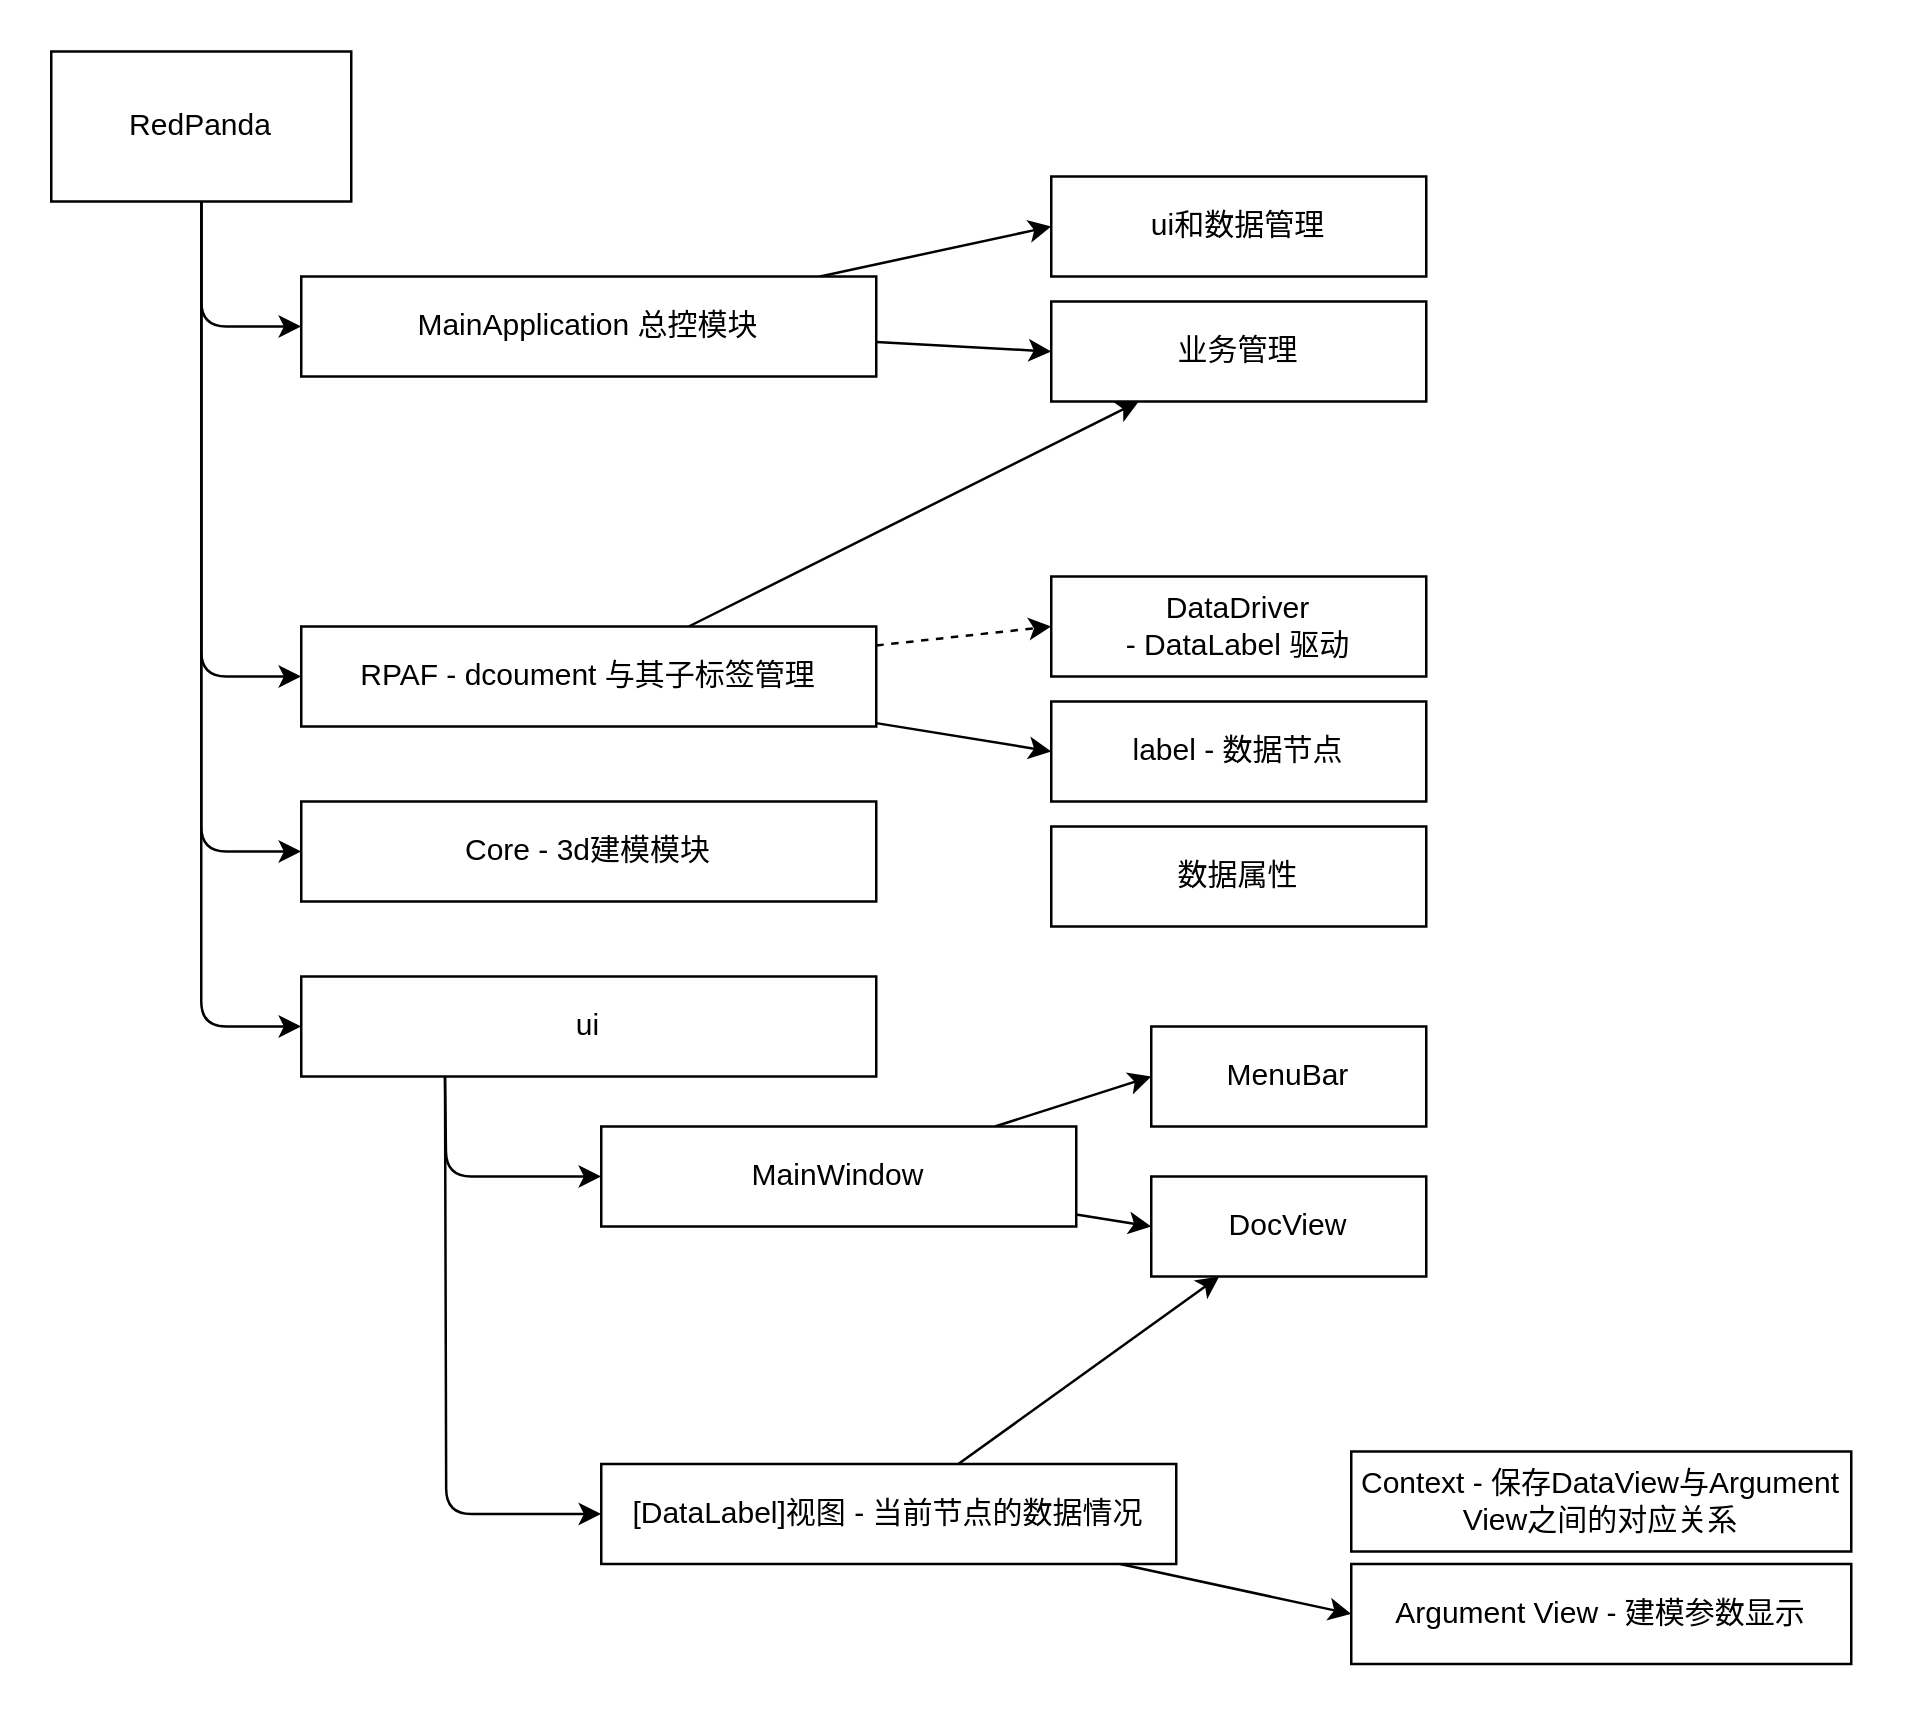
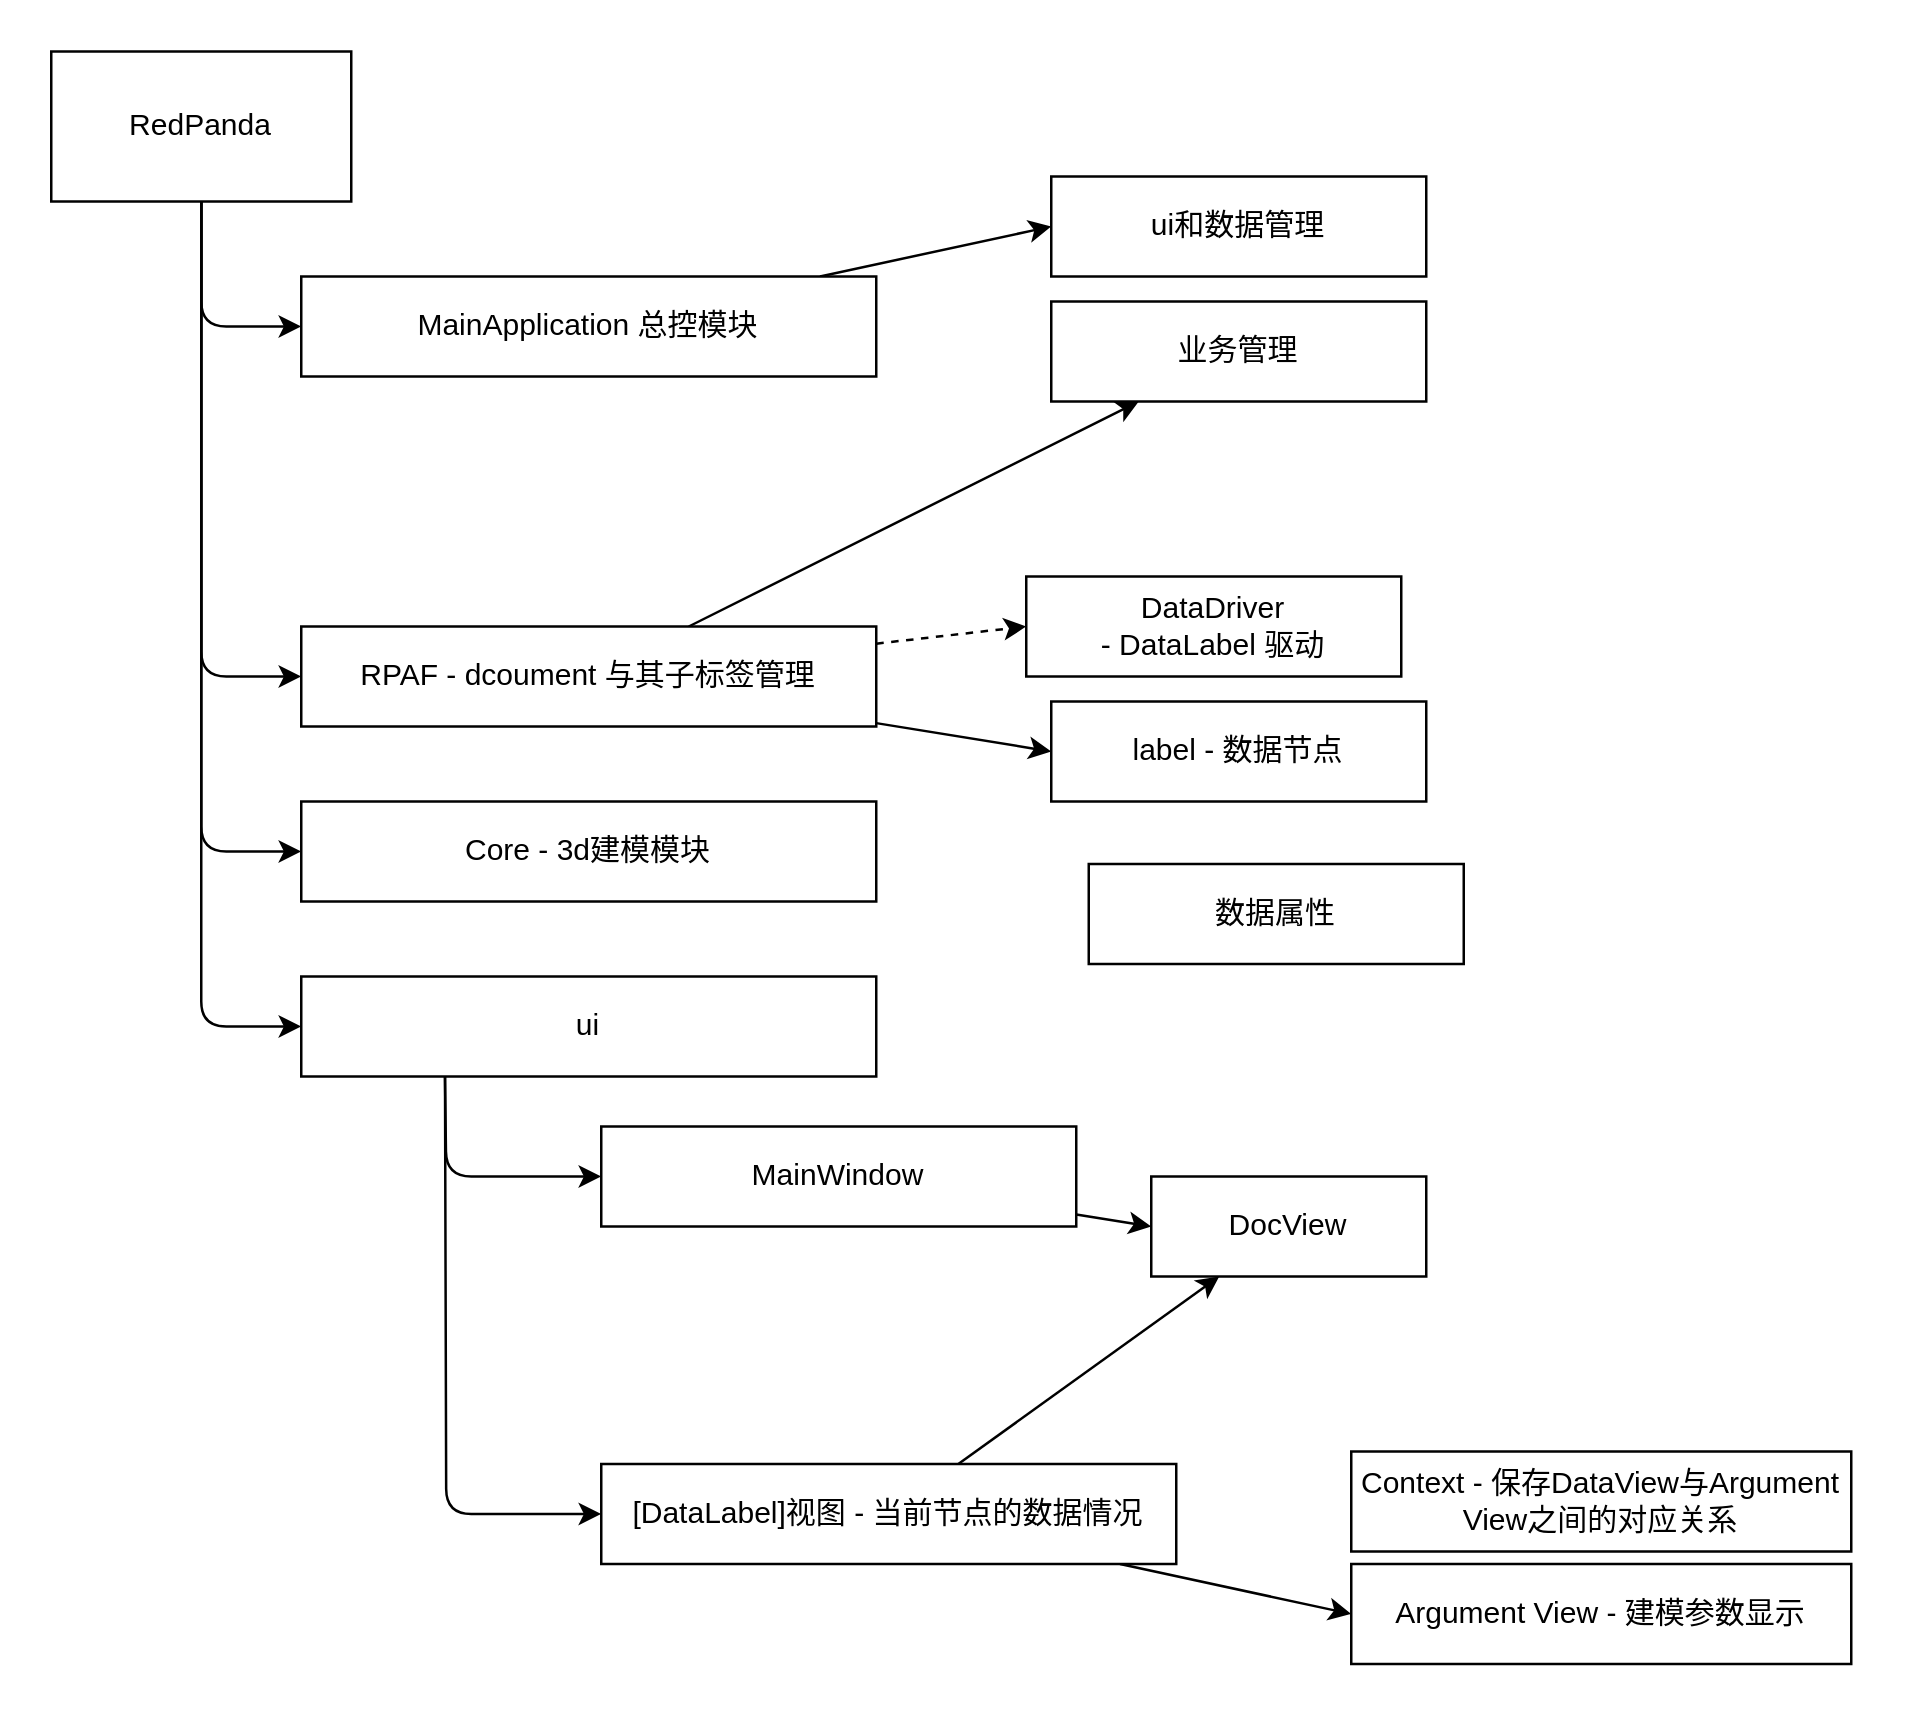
edge "MainApplication 总控模块" -> "业务管理": removed
node "DataDriver - DataLabel 驱动": moved (1239, 626) -> (1214, 626)
node "数据属性": moved (1239, 876) -> (1276, 914)
node "MenuBar": removed
edge "MainWindow" -> "MenuBar": removed
